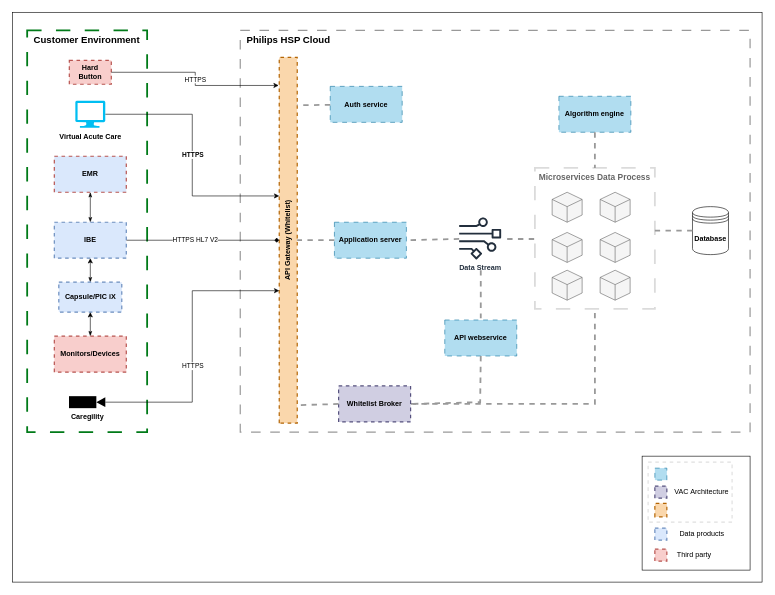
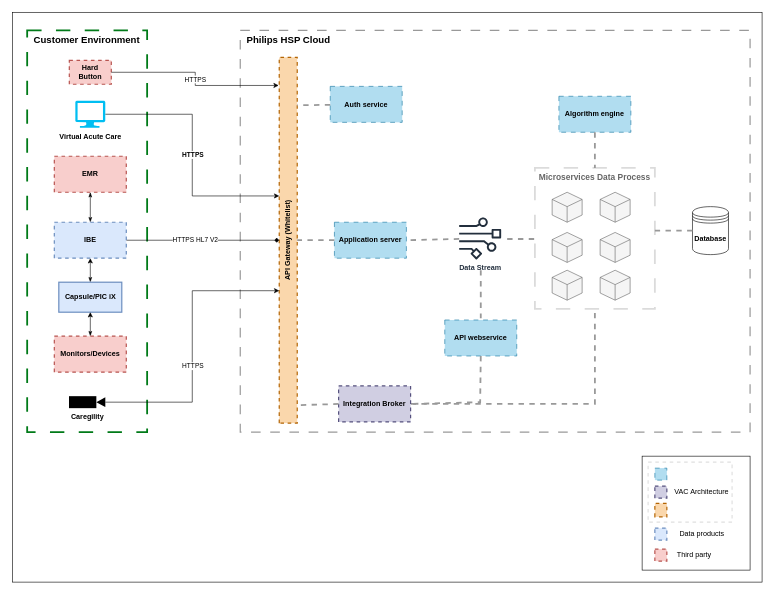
node "EMR": fillcolor #dae8fc -> #f8cecc
node "Capsule/PIC iX": style dashed -> solid
node "Whitelist Broker": label "Whitelist Broker" -> "Integration Broker"
